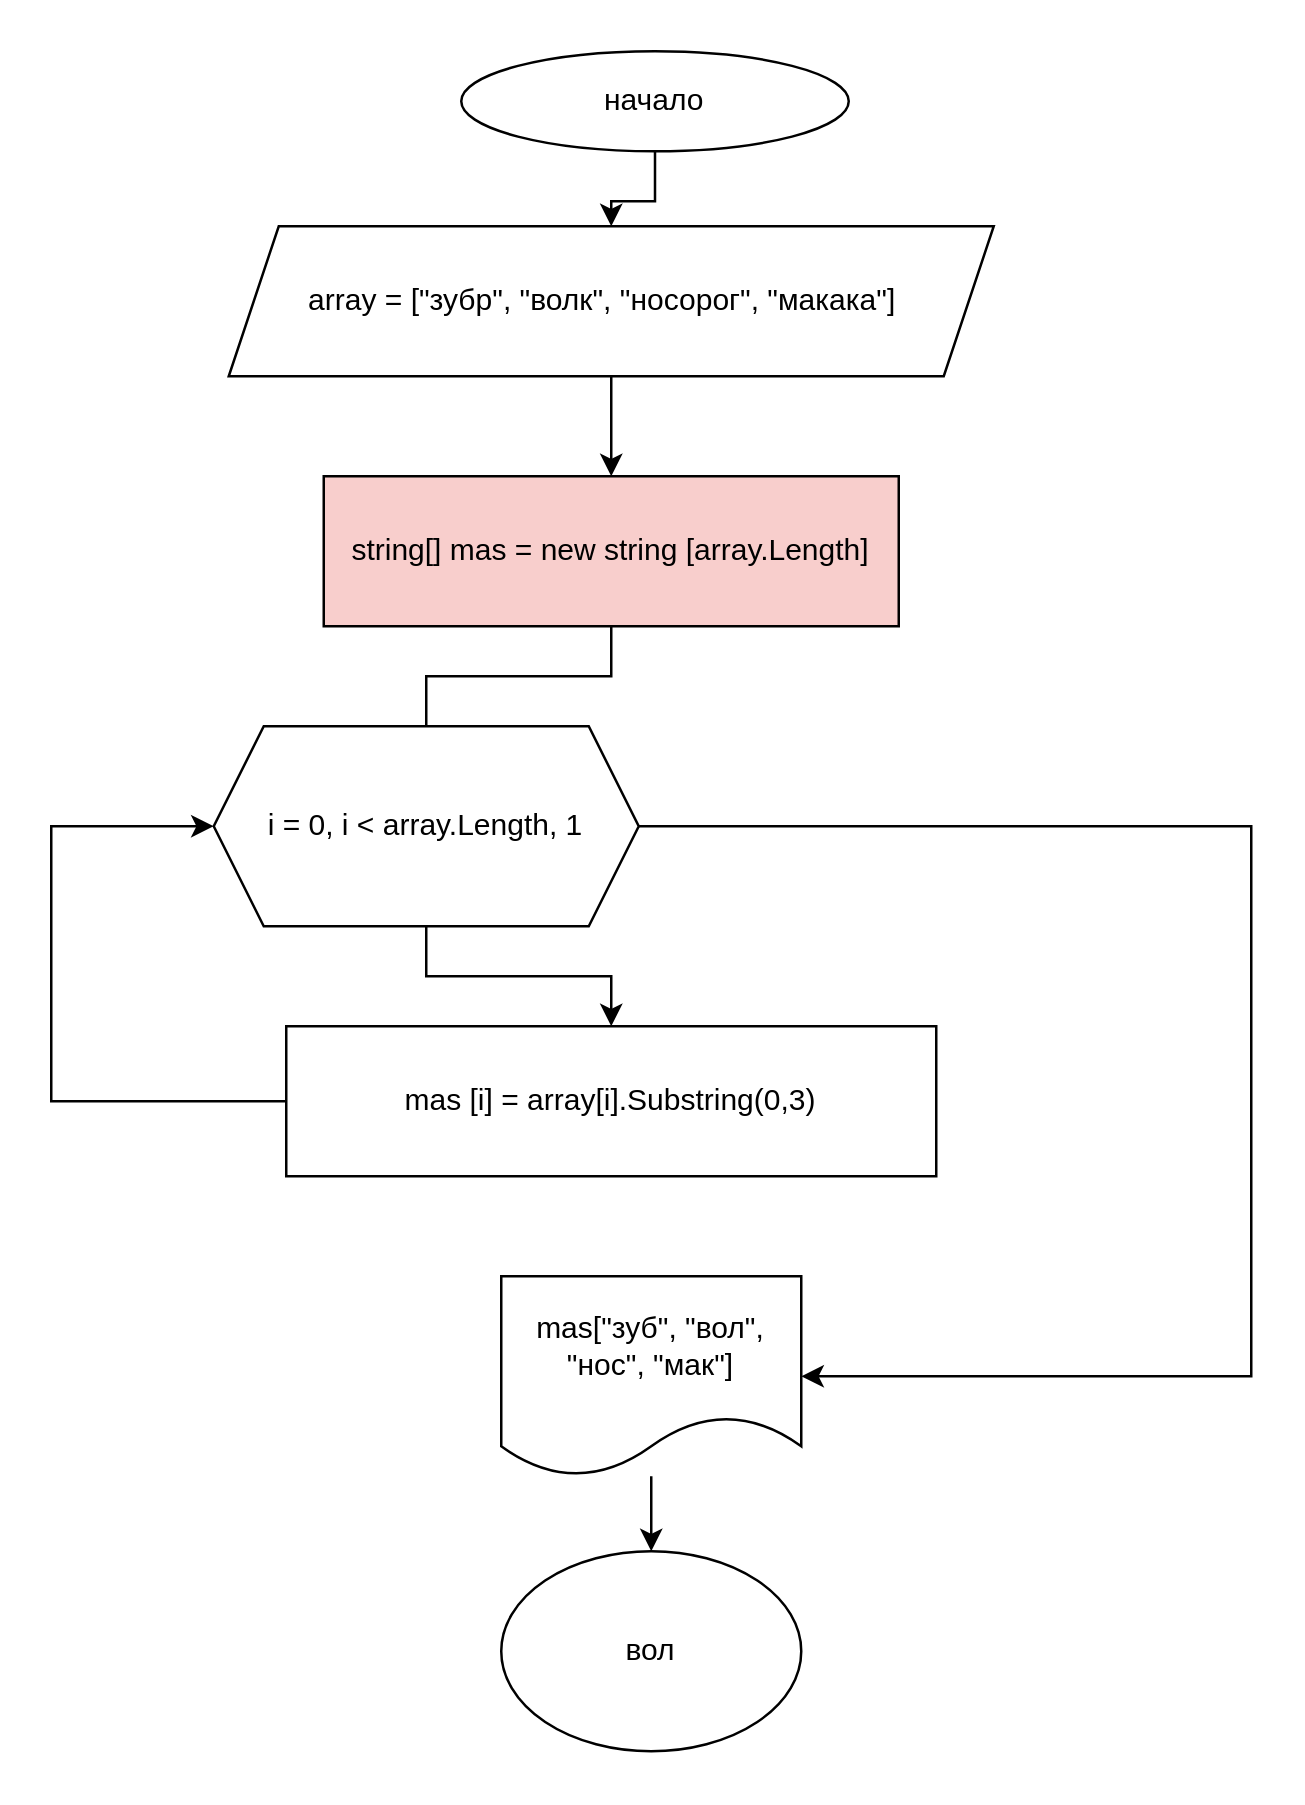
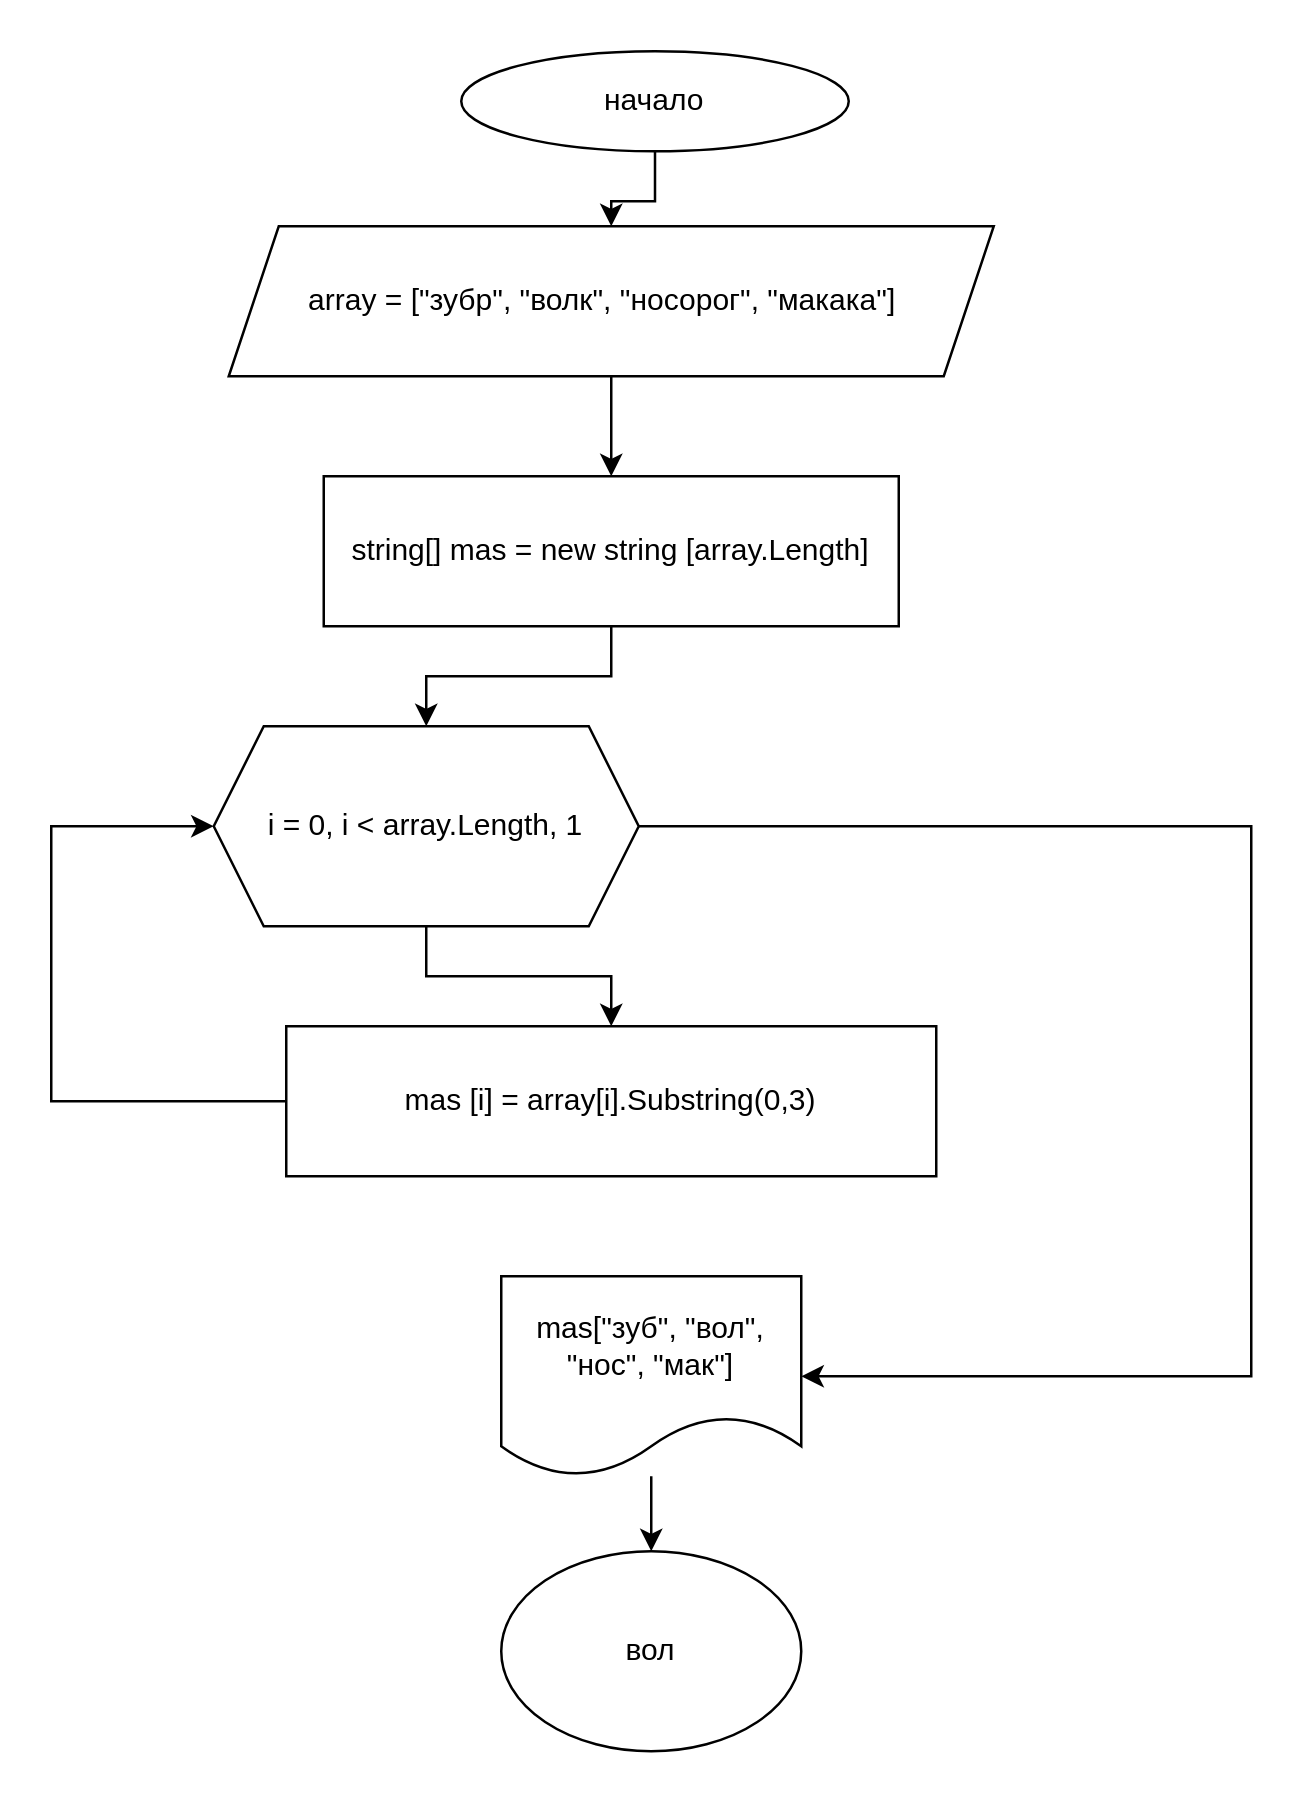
node "string[] mas = new string [array.Length]": fillcolor #f8cecc -> #ffffff
edge "string[] mas = new string [array.Length]" -- "i = 0, i < array.Length, 1": arrowhead none -> classic
